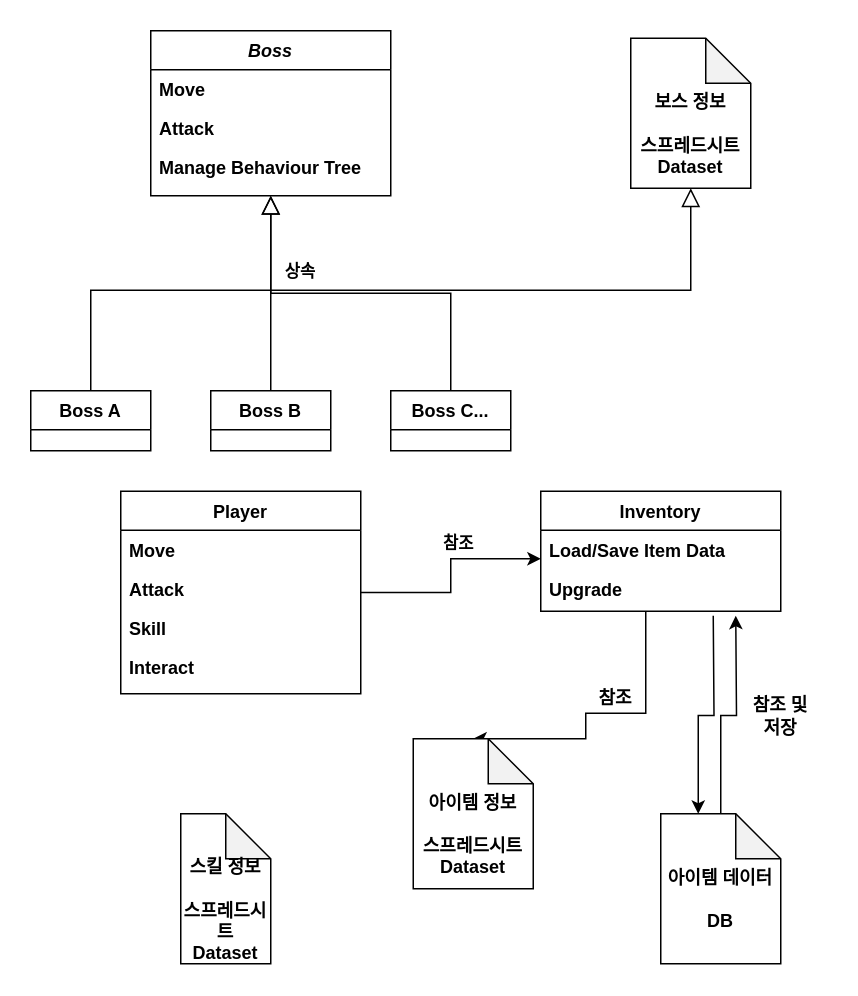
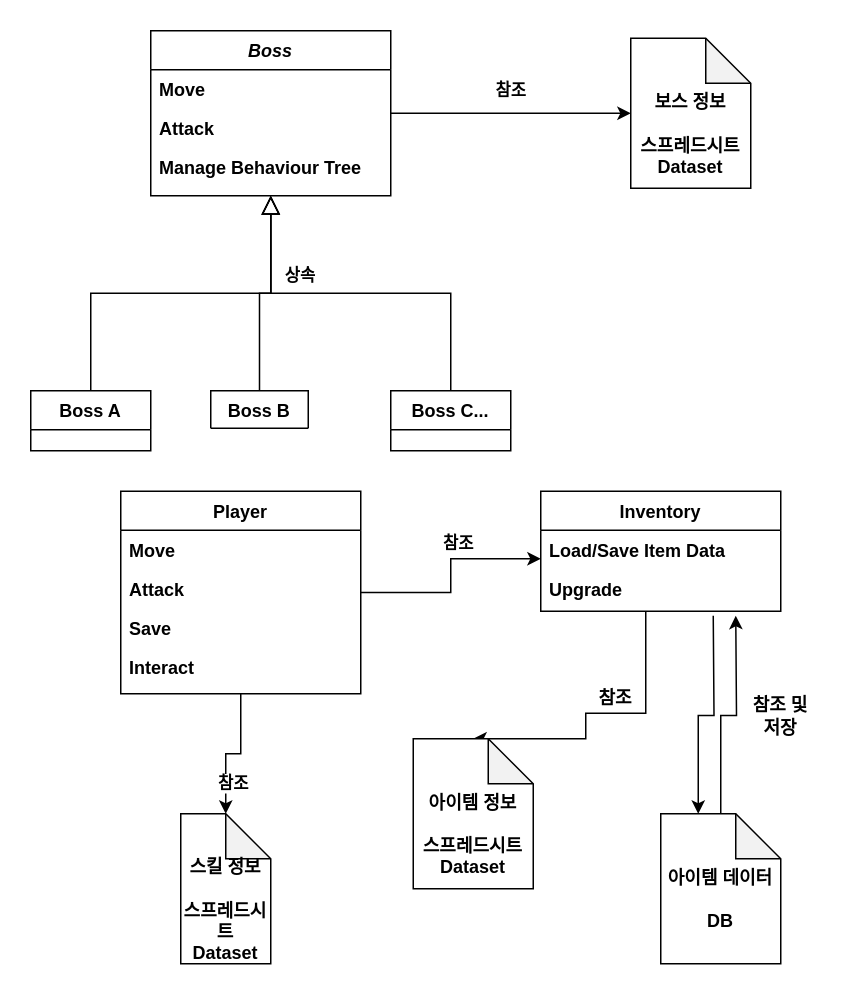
edge "Boss" -> "보스 정보 스프레드시트 Dataset": added, label "참조"
edge "Boss A" -> "보스 정보 스프레드시트 Dataset": now "Boss A" -> "Boss"
node "Boss B": size 120x60 -> 98x38
node "Skill": label "Skill" -> "Save"
edge "Player" -> "스킬 정보 스프레드시트 Dataset": added, label "참조"
